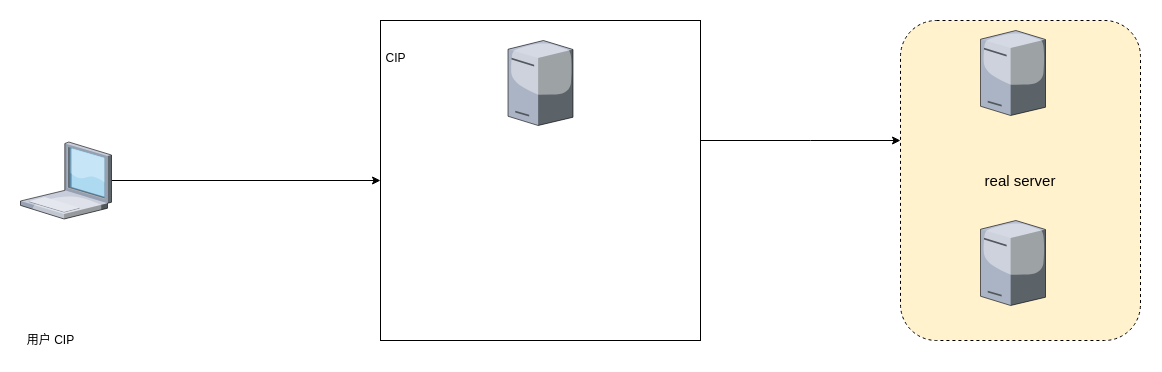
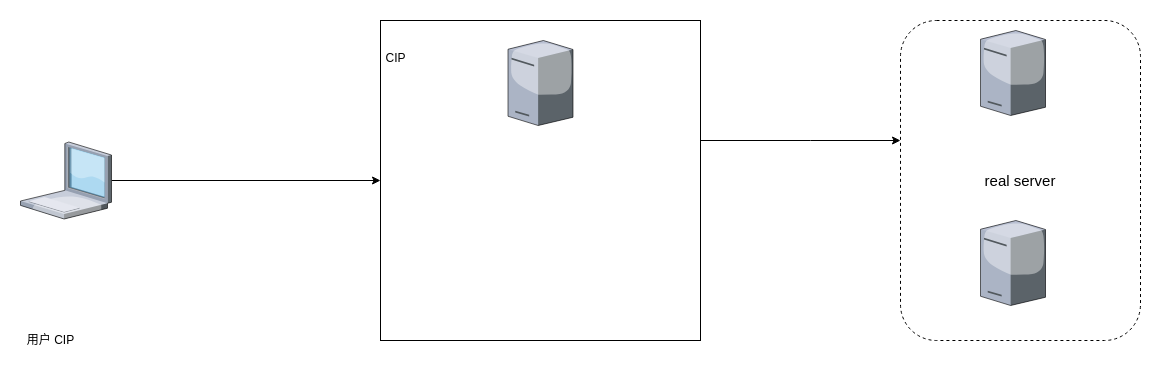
node "real server": fillcolor #fff2cc -> #ffffff
